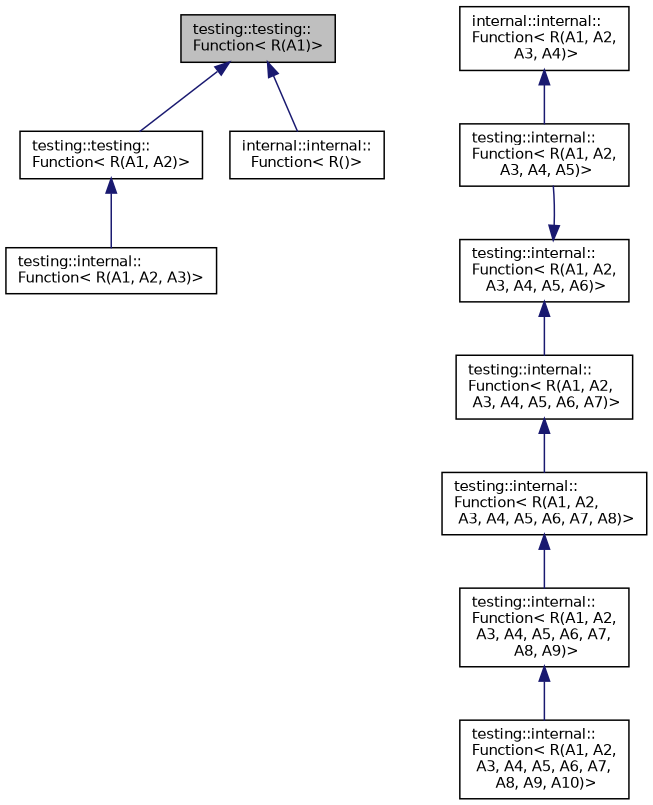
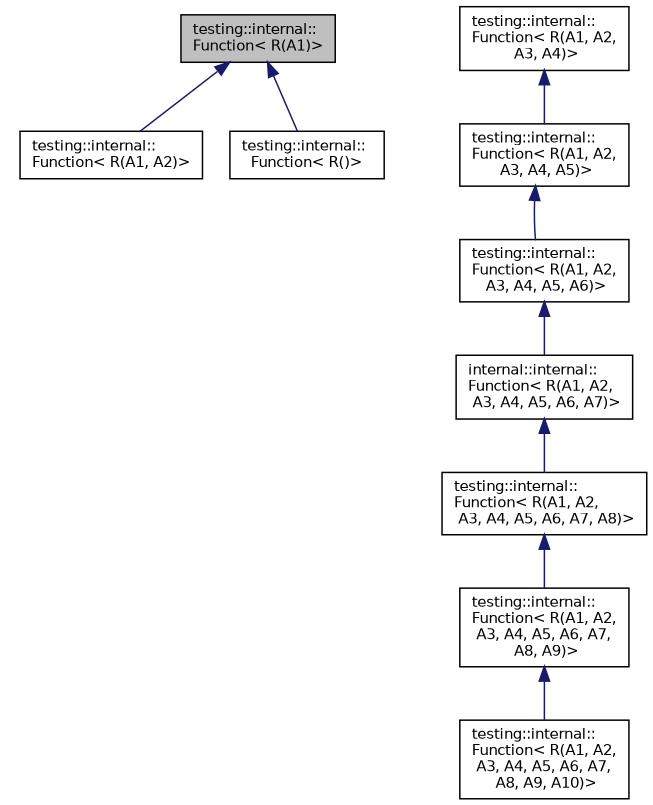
node "testing::testing:: Function< R(A1)>": label "testing::testing:: Function< R(A1)>" -> "testing::internal:: Function< R(A1)>"
node "internal::internal:: Function< R(A1, A2, A3, A4)>": label "internal::internal:: Function< R(A1, A2, A3, A4)>" -> "testing::internal:: Function< R(A1, A2, A3, A4)>"
node "testing::testing:: Function< R(A1, A2)>": label "testing::testing:: Function< R(A1, A2)>" -> "testing::internal:: Function< R(A1, A2)>"
node "internal::internal:: Function< R()>": label "internal::internal:: Function< R()>" -> "testing::internal:: Function< R()>"
edge "testing::internal:: Function< R(A1, A2, A3, A4, A5)>" -> "testing::internal:: Function< R(A1, A2, A3, A4, A5, A6)>": reversed
node "testing::internal:: Function< R(A1, A2, A3)>": removed
node "testing::internal:: Function< R(A1, A2, A3, A4, A5, A6, A7)>": label "testing::internal:: Function< R(A1, A2, A3, A4, A5, A6, A7)>" -> "internal::internal:: Function< R(A1, A2, A3, A4, A5, A6, A7)>"
